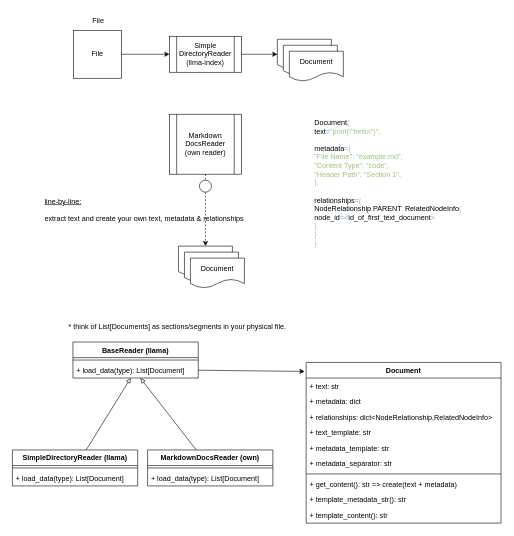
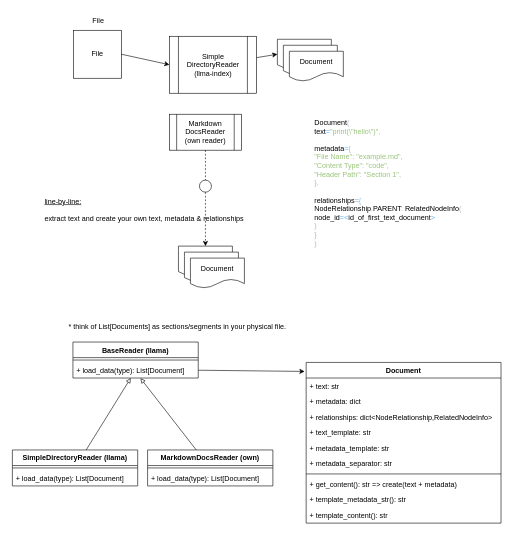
node "Simple DirectoryReader (llma-index)": size 72x36 -> 87x57
node "Markdown DocsReader (own reader)": size 72x60 -> 72x36
